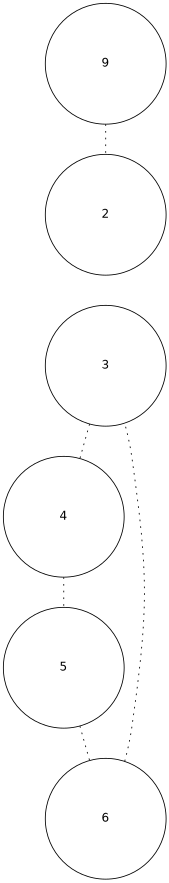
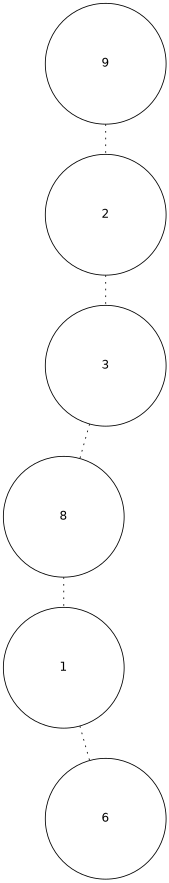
node "4": label "4" -> "8"
edge "3" -- "6": now "3" -- "2"
node "5": label "5" -> "1"
